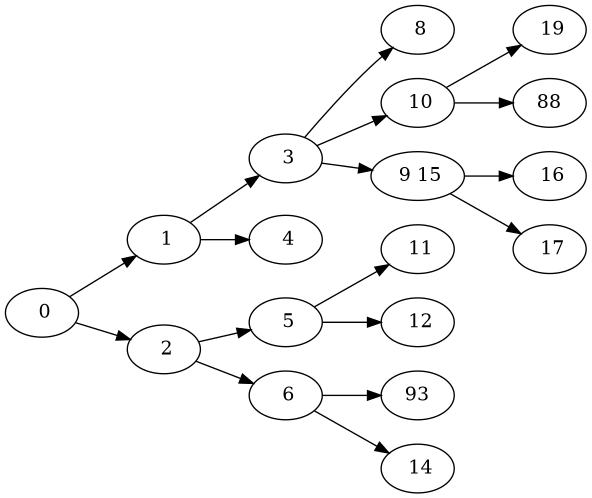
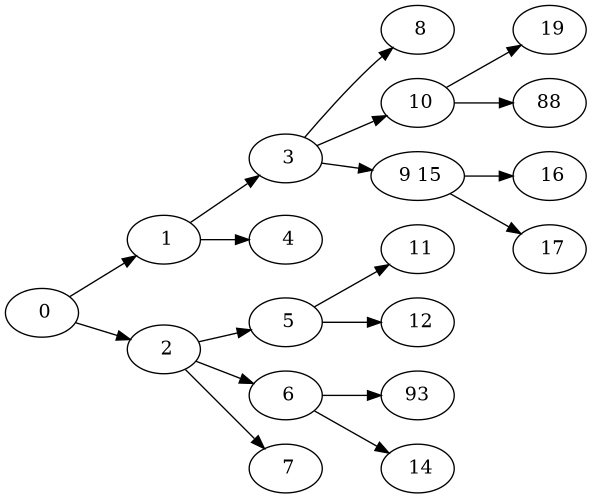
node "7": added
